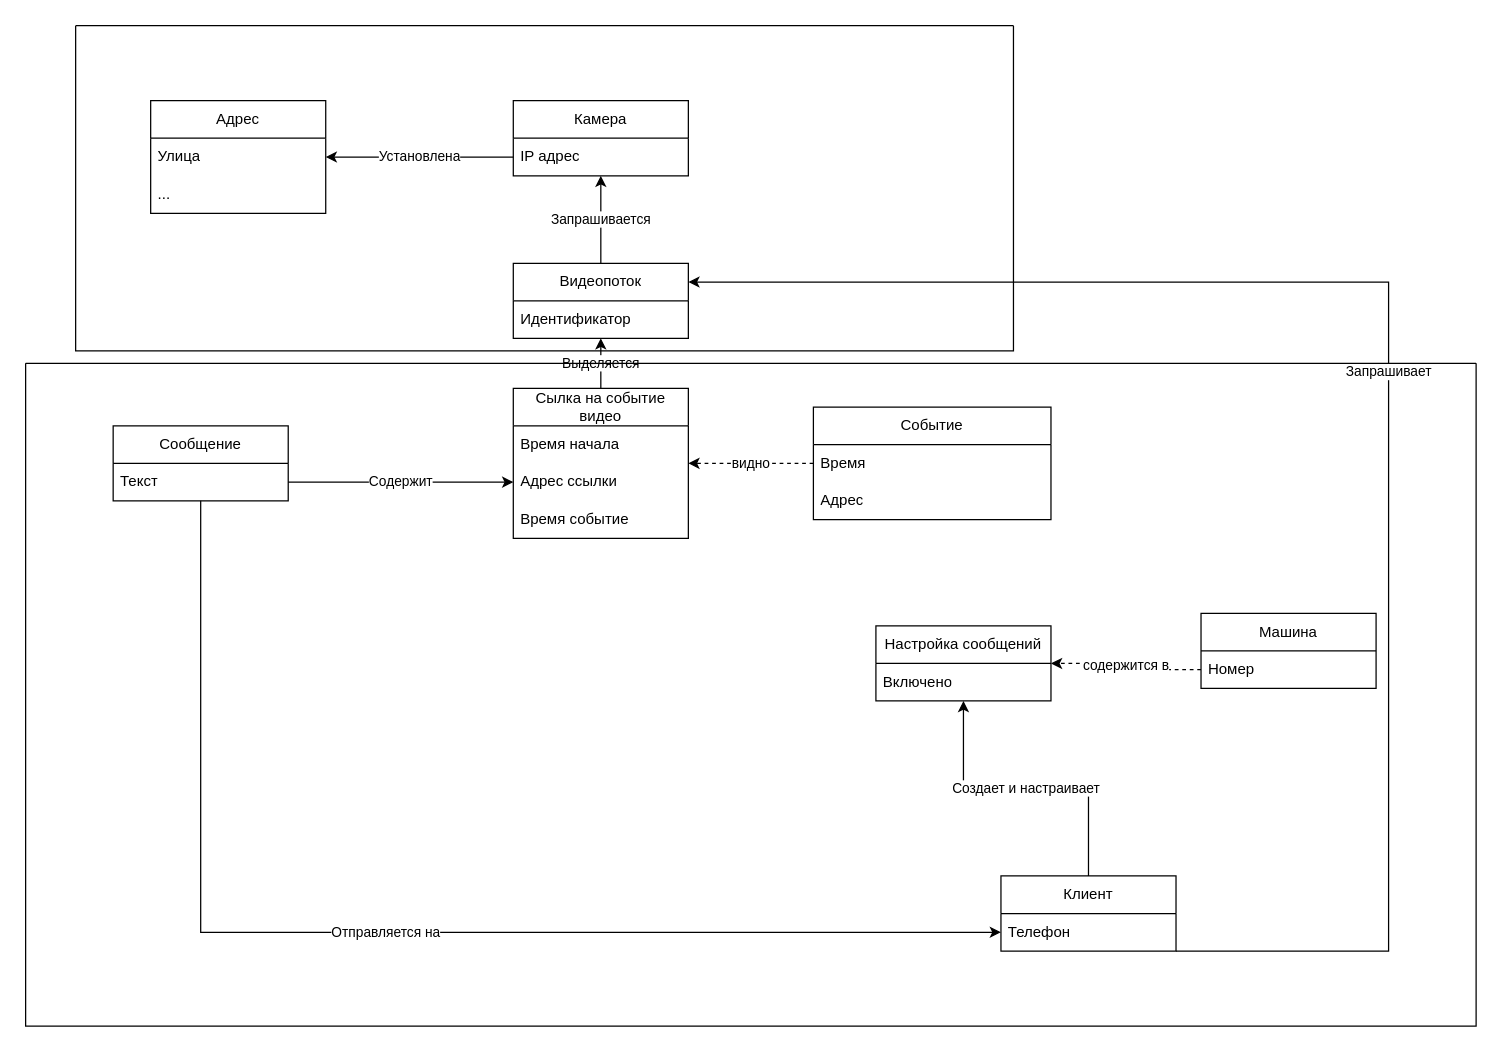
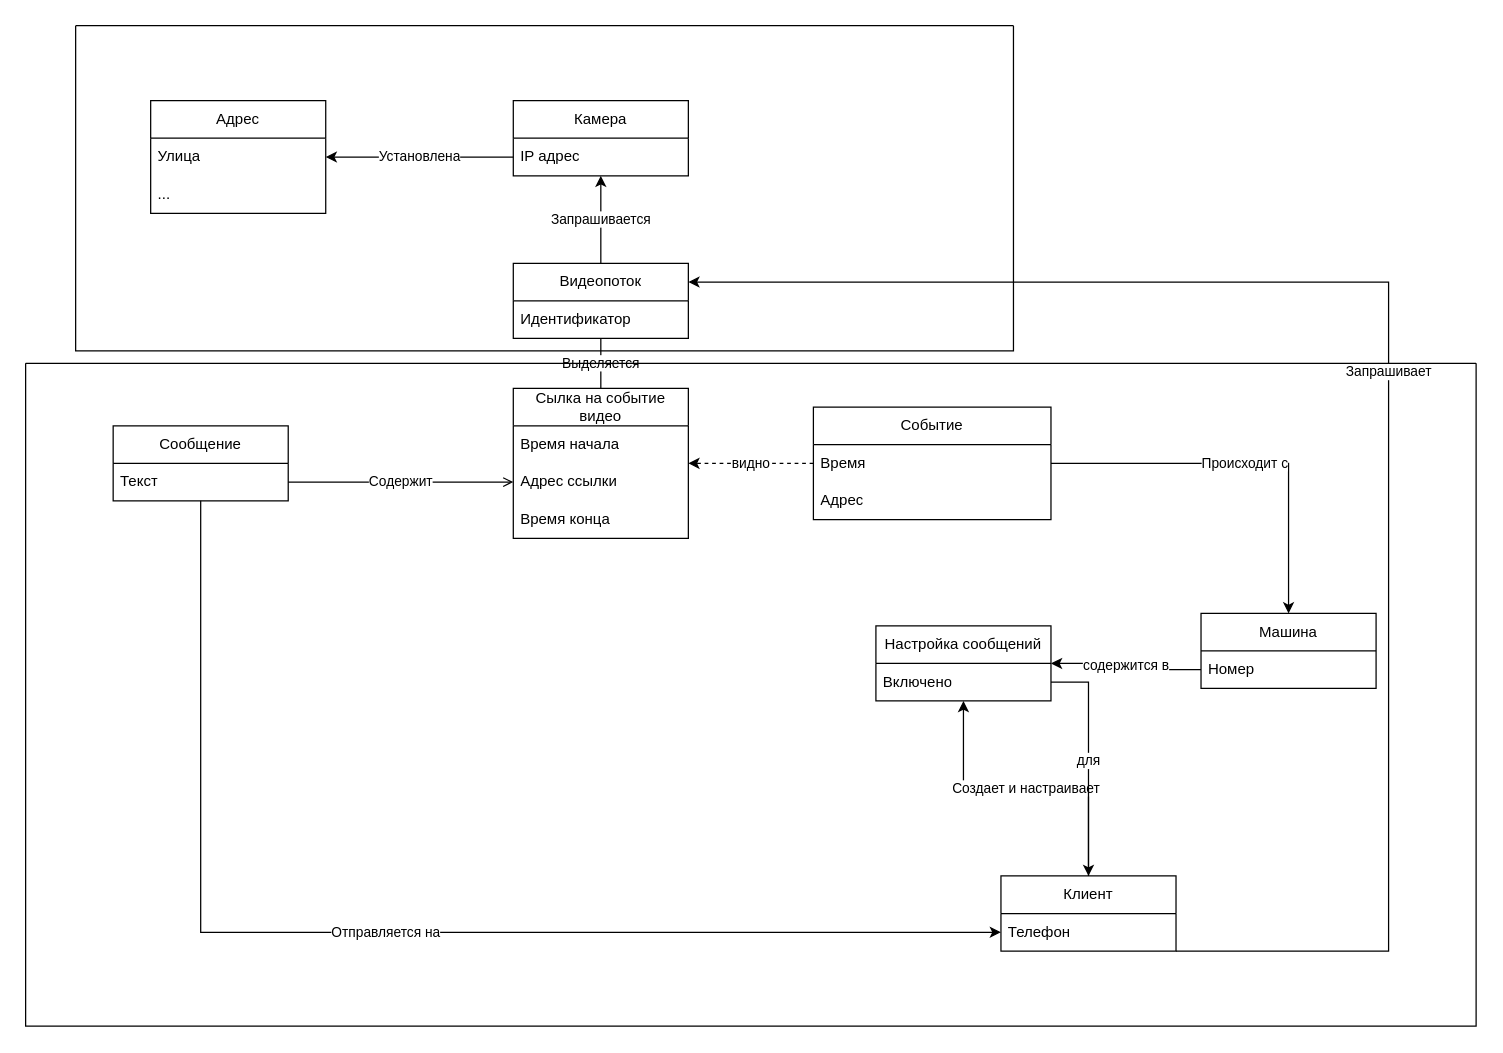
edge "Сылка на событие видео" -> "Видеопоток": arrowhead classic -> none
edge "Событие" -> "Машина": added, label "Происходит с"
edge "Текст" -> "Адрес ссылки": arrowhead classic -> open
node "Время событие": label "Время событие" -> "Время конца"
edge "Номер" -> "Настройка сообщений": style dashed -> solid
edge "Включено" -> "Клиент": added, label "для"
